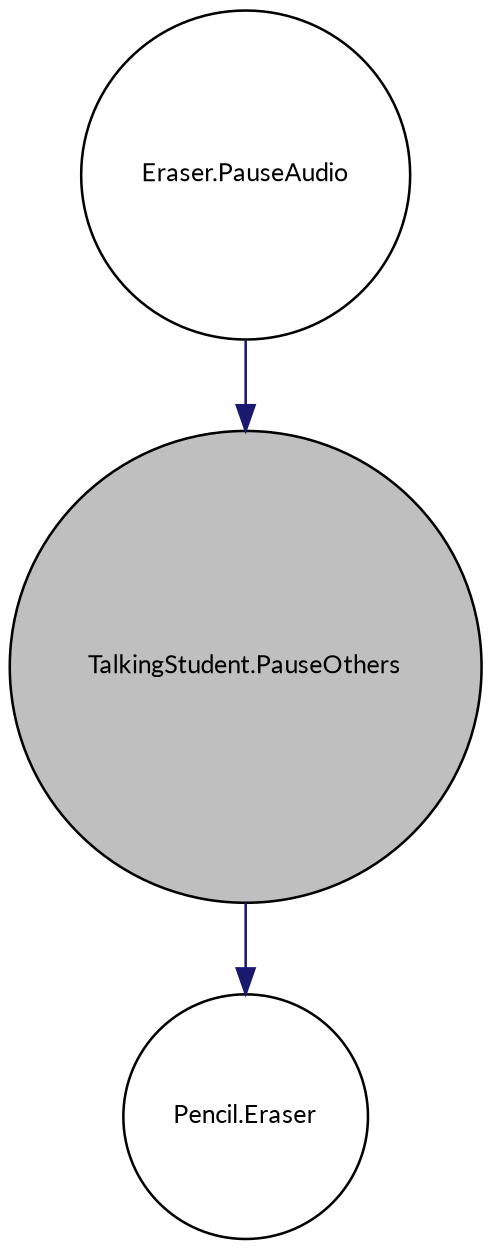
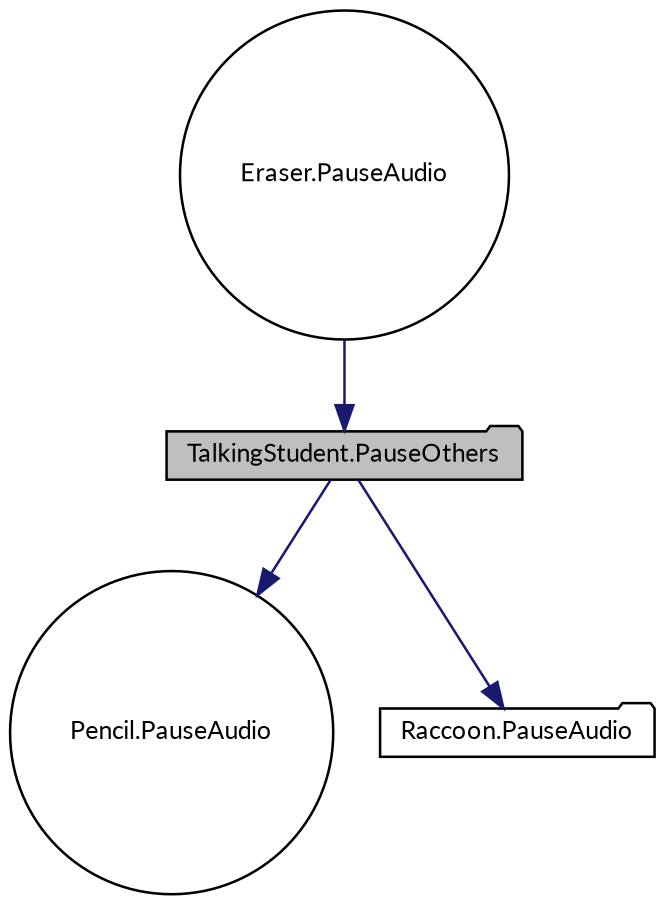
node "TalkingStudent.PauseOthers": shape circle -> folder
node "Raccoon.PauseAudio": added
node "Pencil.Eraser": label "Pencil.Eraser" -> "Pencil.PauseAudio"
